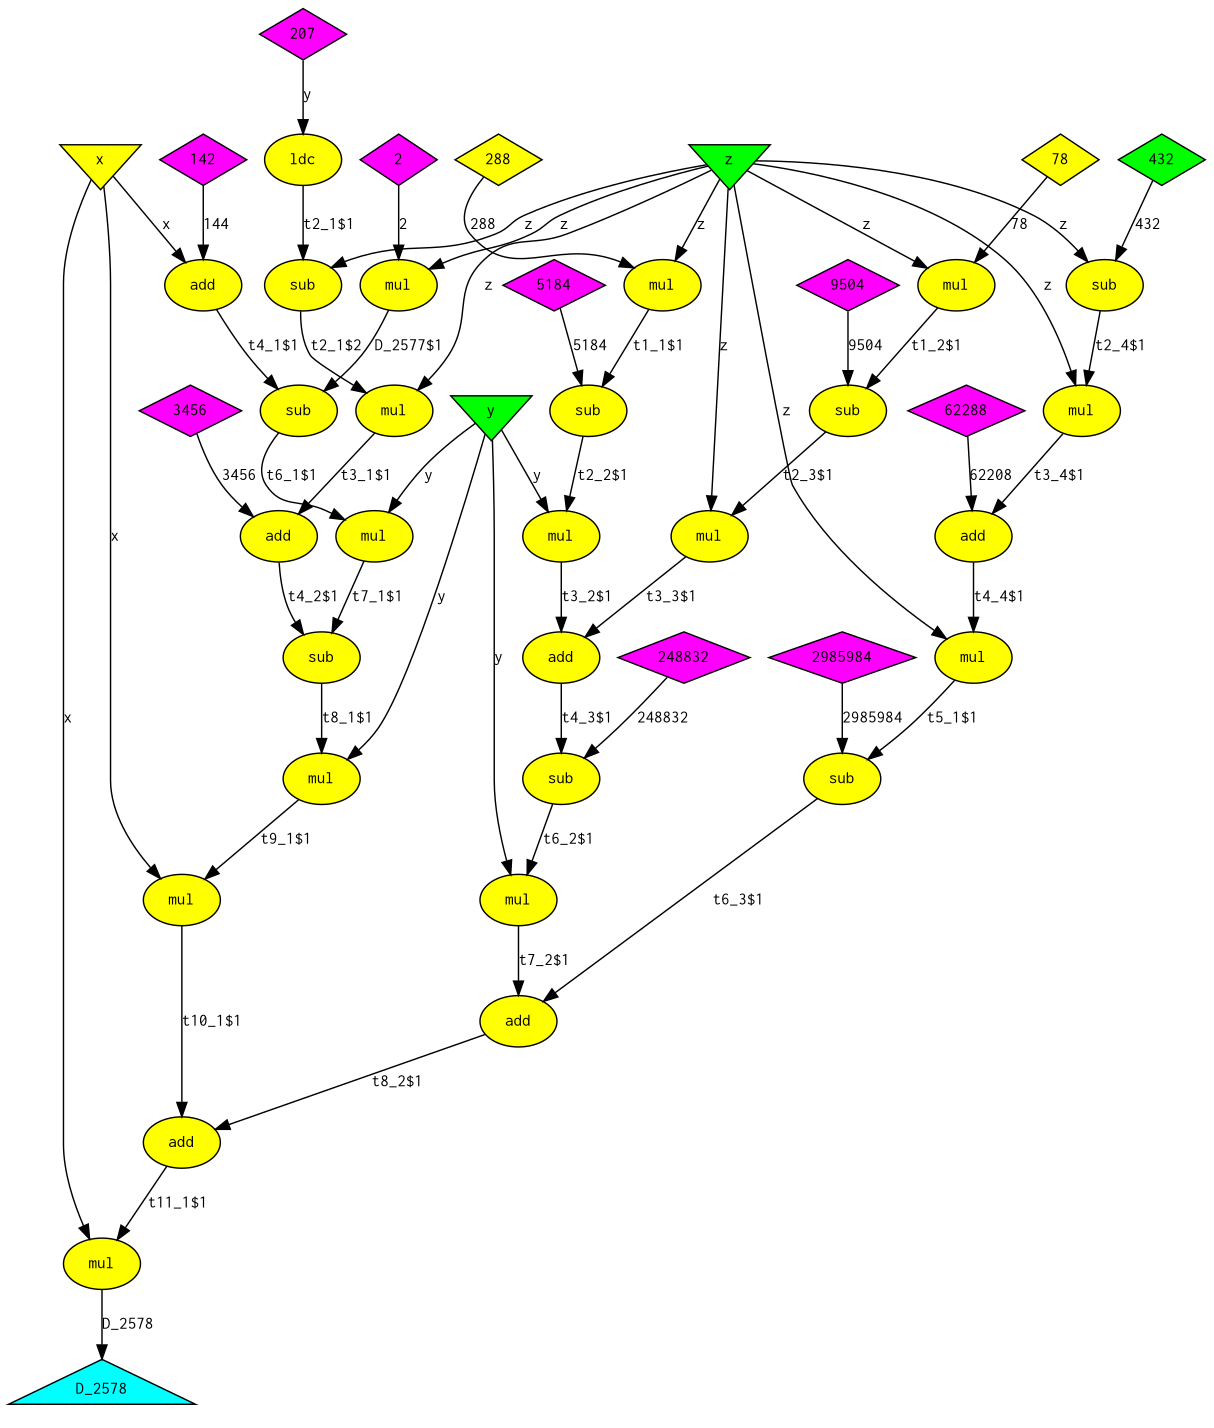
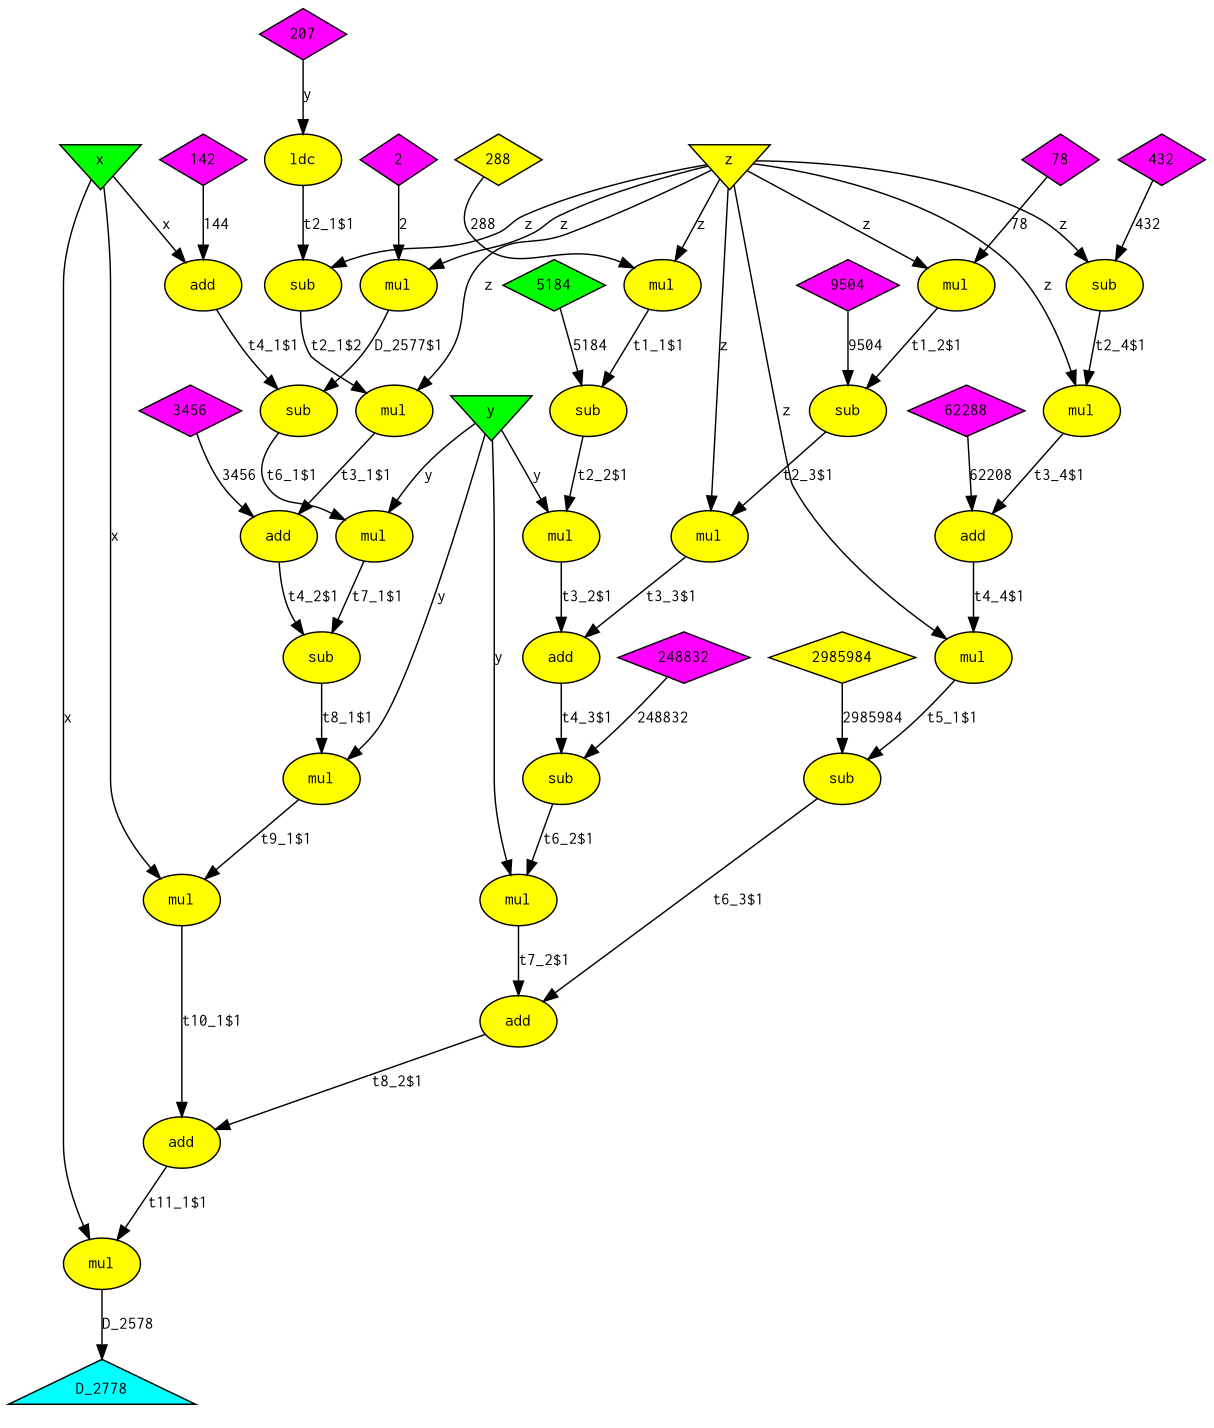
node "x": fillcolor yellow -> green
node "z": fillcolor green -> yellow
node "78": fillcolor yellow -> magenta
node "432": fillcolor green -> magenta
node "5184": fillcolor magenta -> green
node "2985984": fillcolor magenta -> yellow
node "D_2578": label "D_2578" -> "D_2778"
